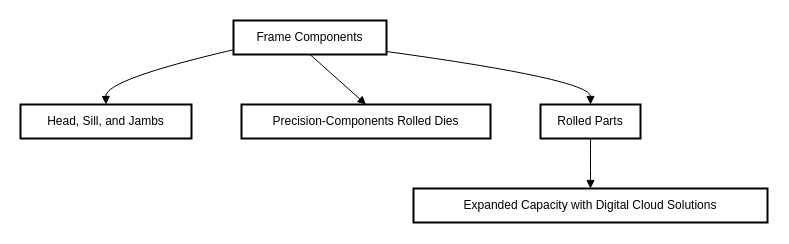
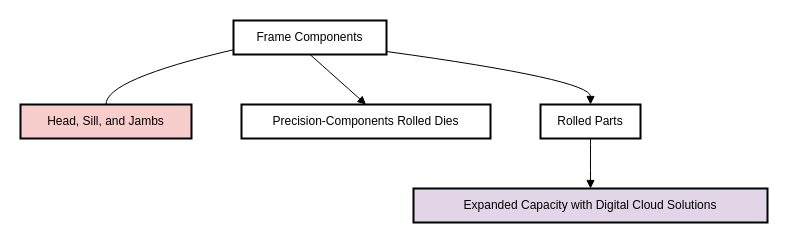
edge "Frame Components" -> "Head, Sill, and Jambs": arrowhead block -> none
node "Head, Sill, and Jambs": fillcolor #ffffff -> #f8cecc
node "Expanded Capacity with Digital Cloud Solutions": fillcolor #ffffff -> #e1d5e7
